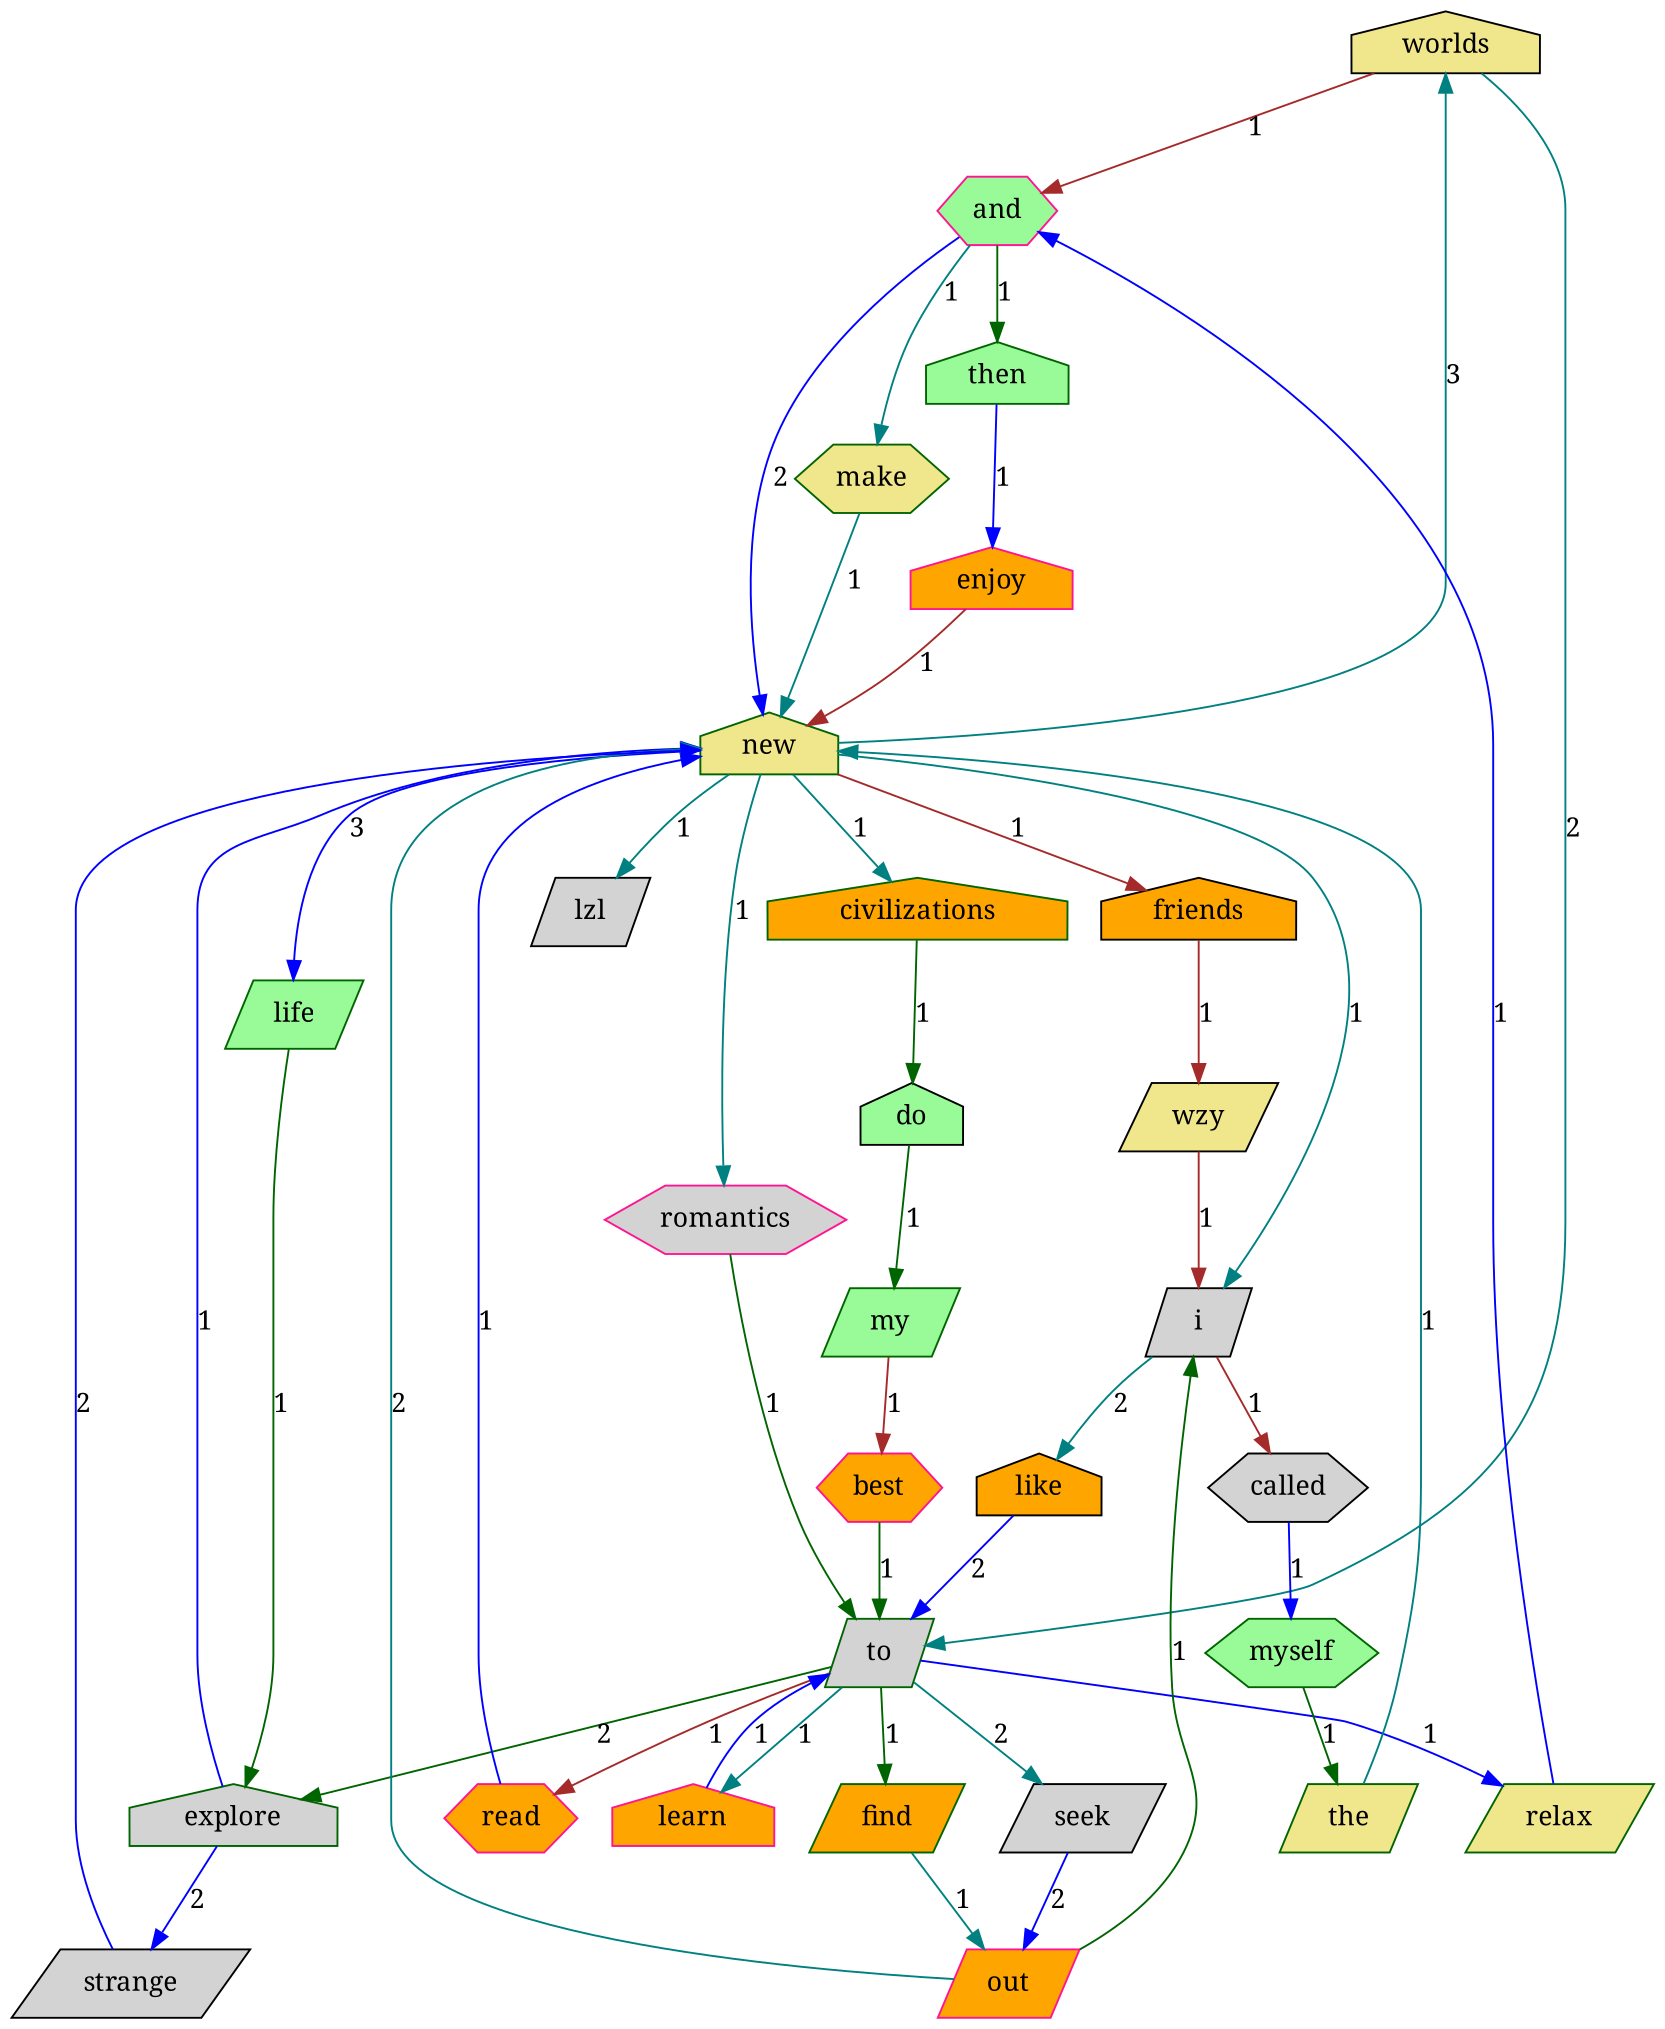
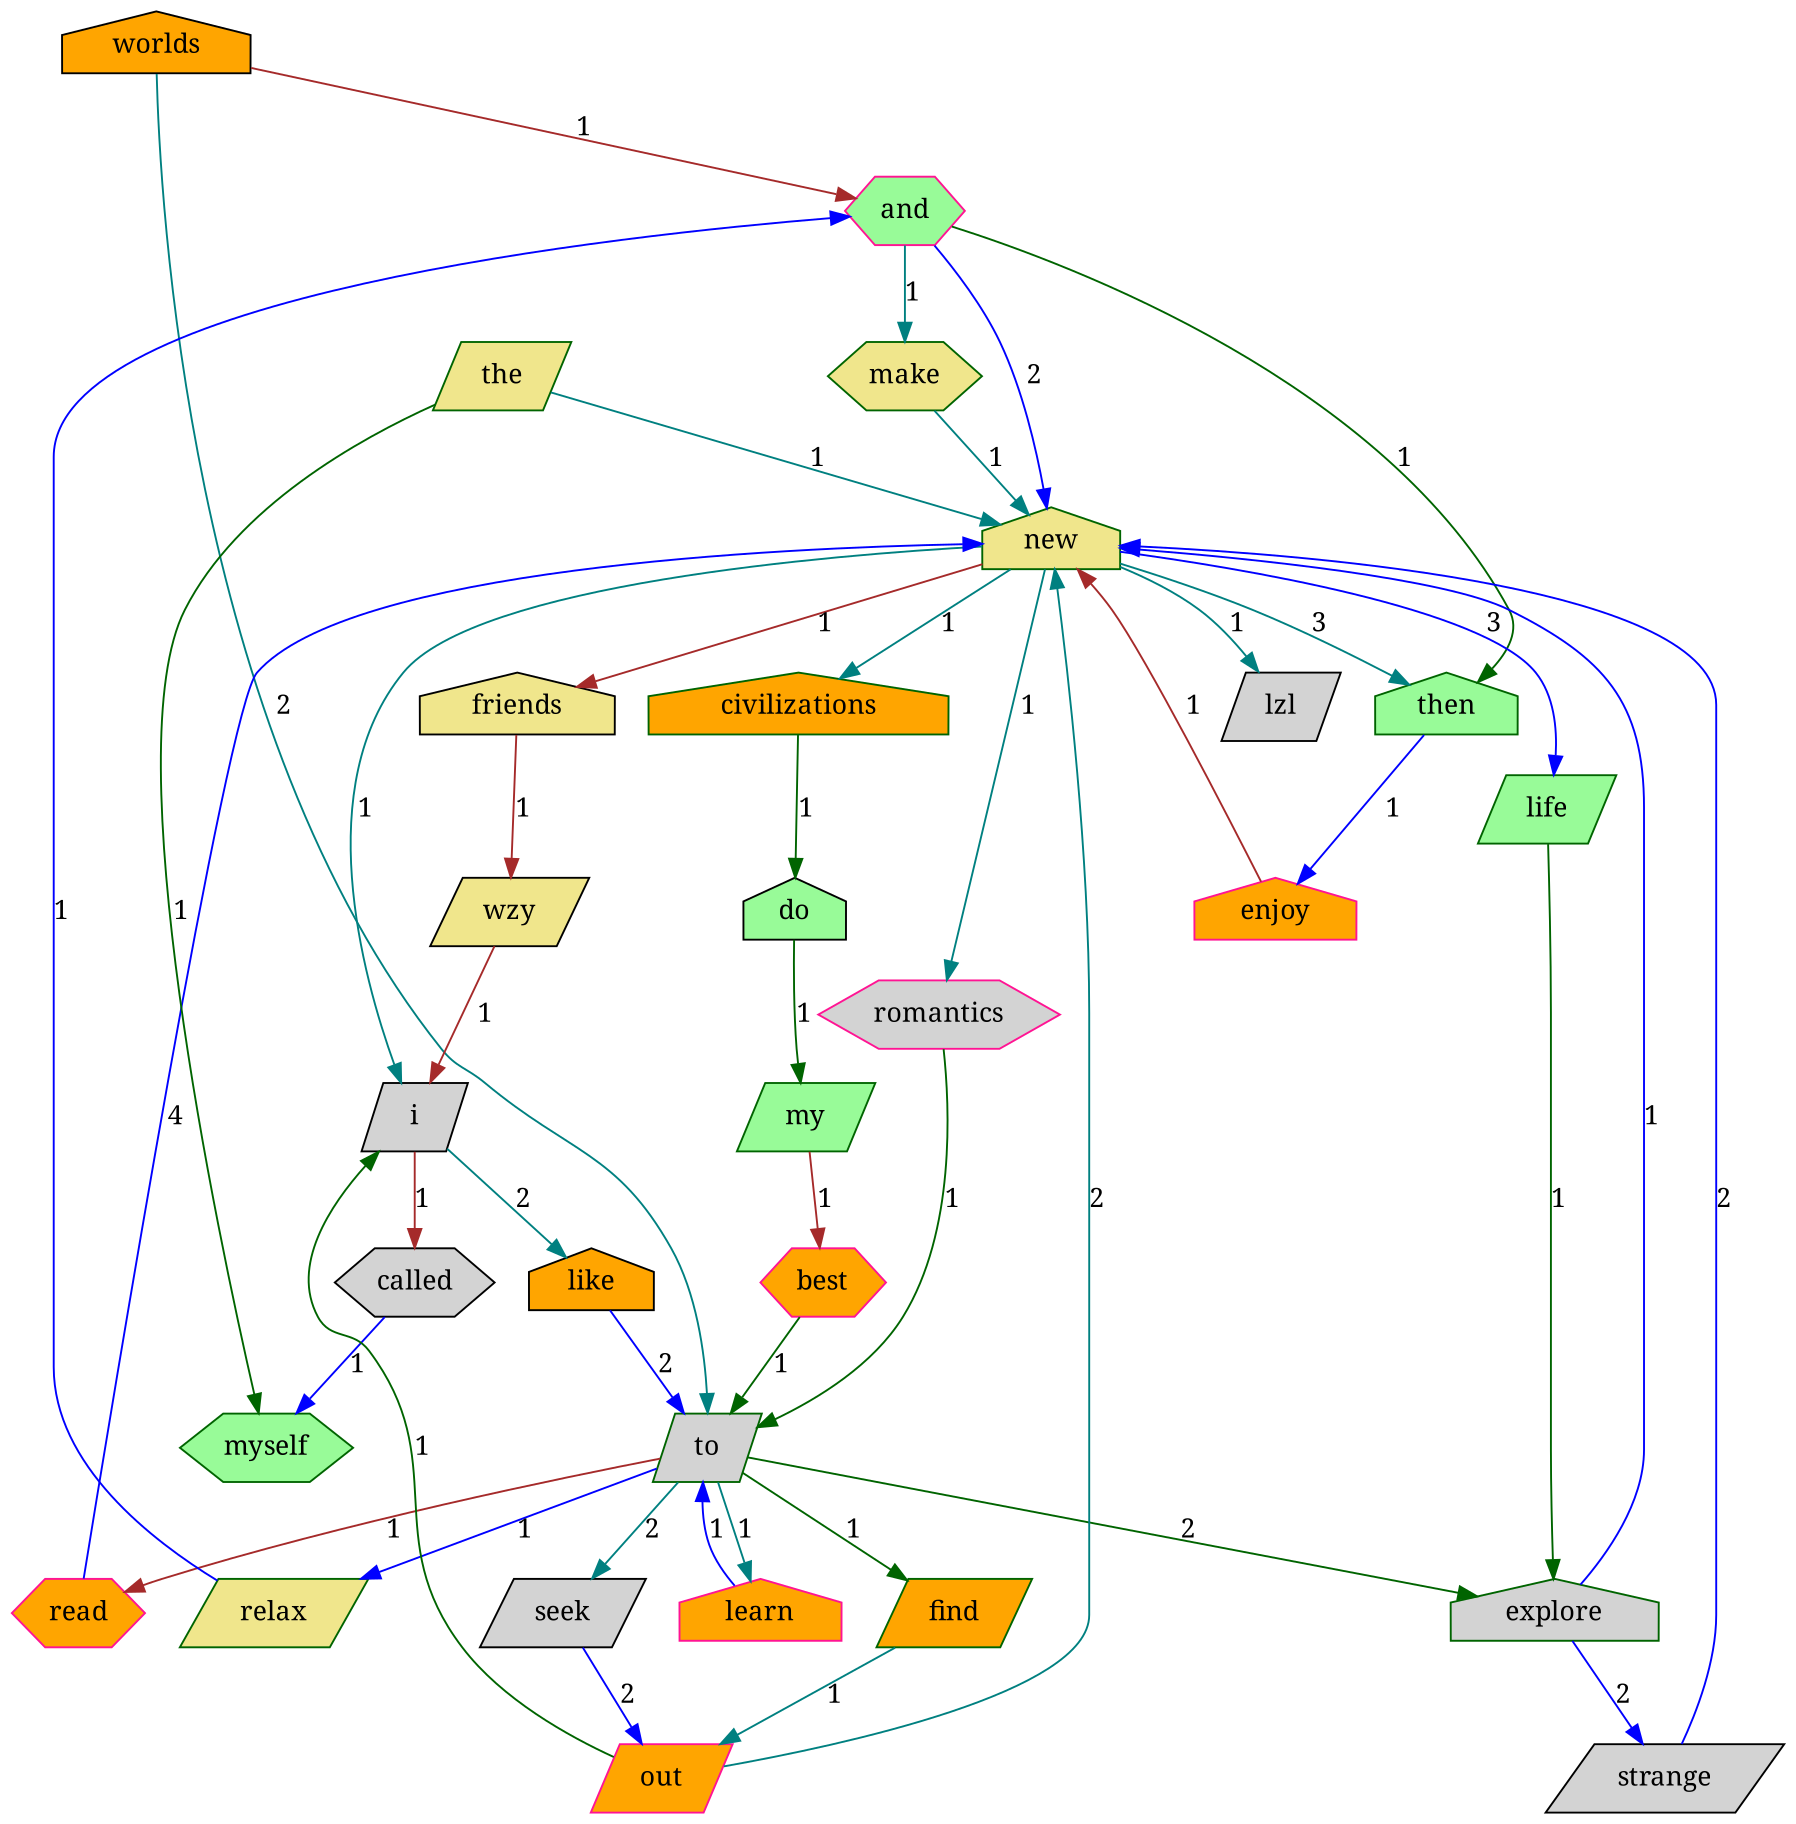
node "worlds": fillcolor khaki -> orange
edge "new" -> "worlds": now "new" -> "then"
node "friends": fillcolor orange -> khaki
edge "read" -> "new": label "1" -> "4"
edge "myself" -> "the": reversed
